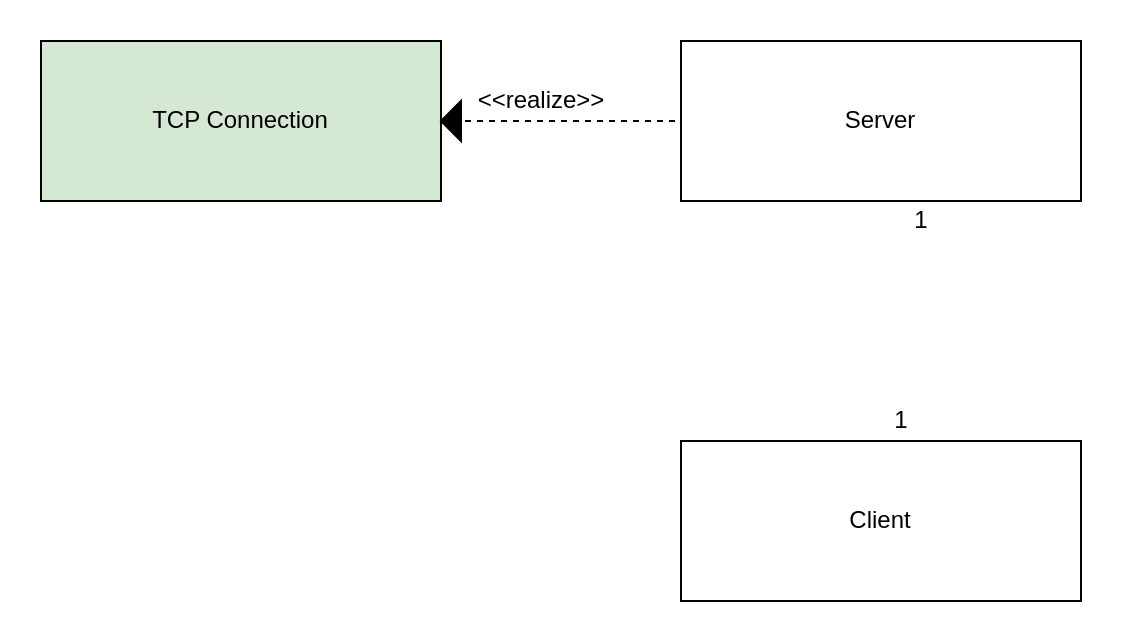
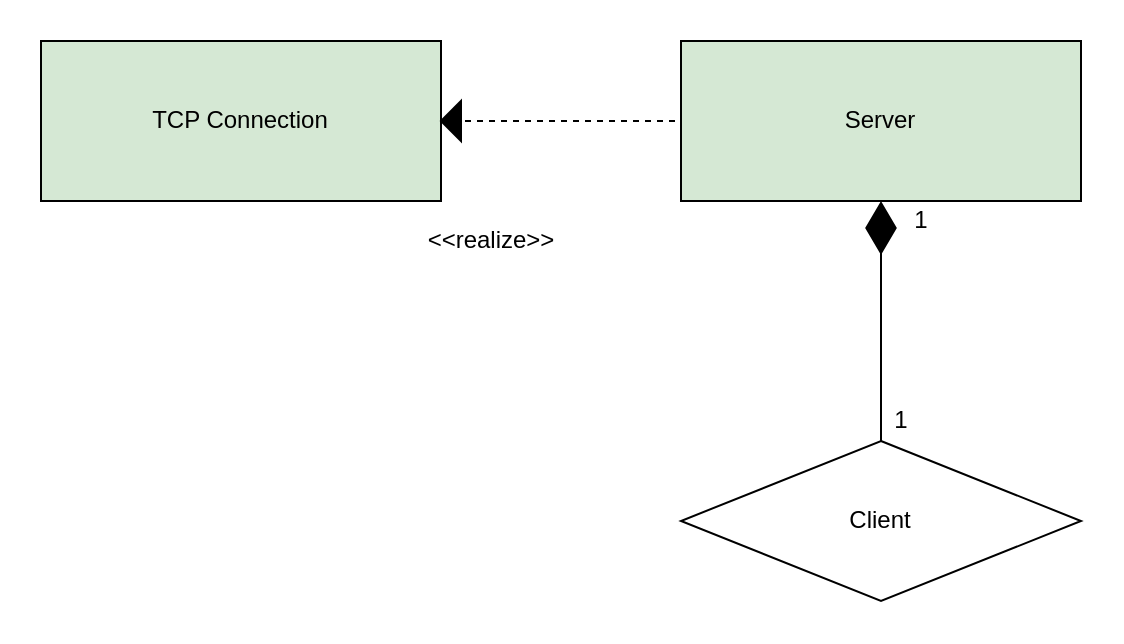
node "<<realize>>": moved (541, 101) -> (491, 241)
node "Server": fillcolor #ffffff -> #d5e8d4
edge "Client" -> "Server": added
node "Client": shape rectangle -> diamond
